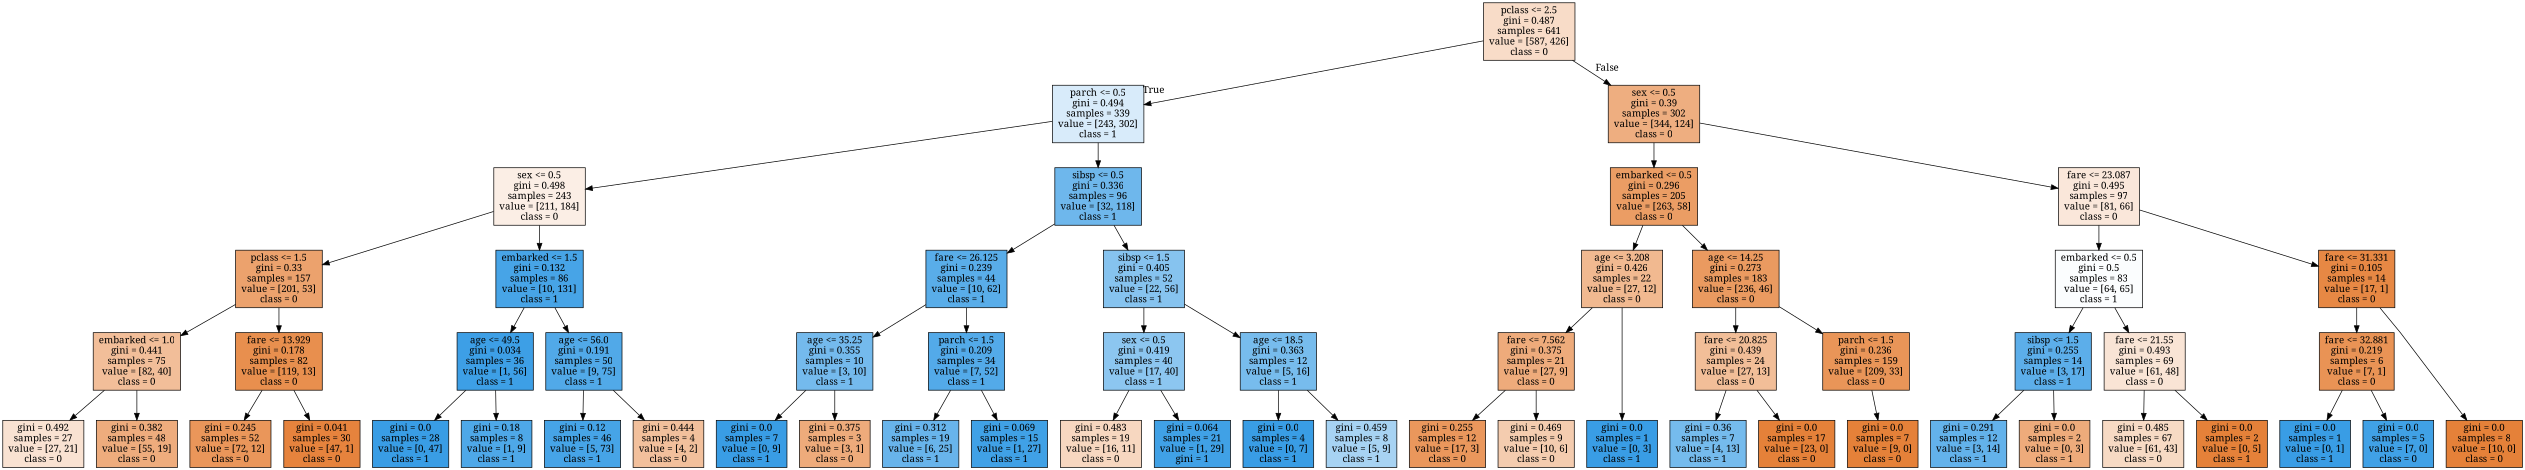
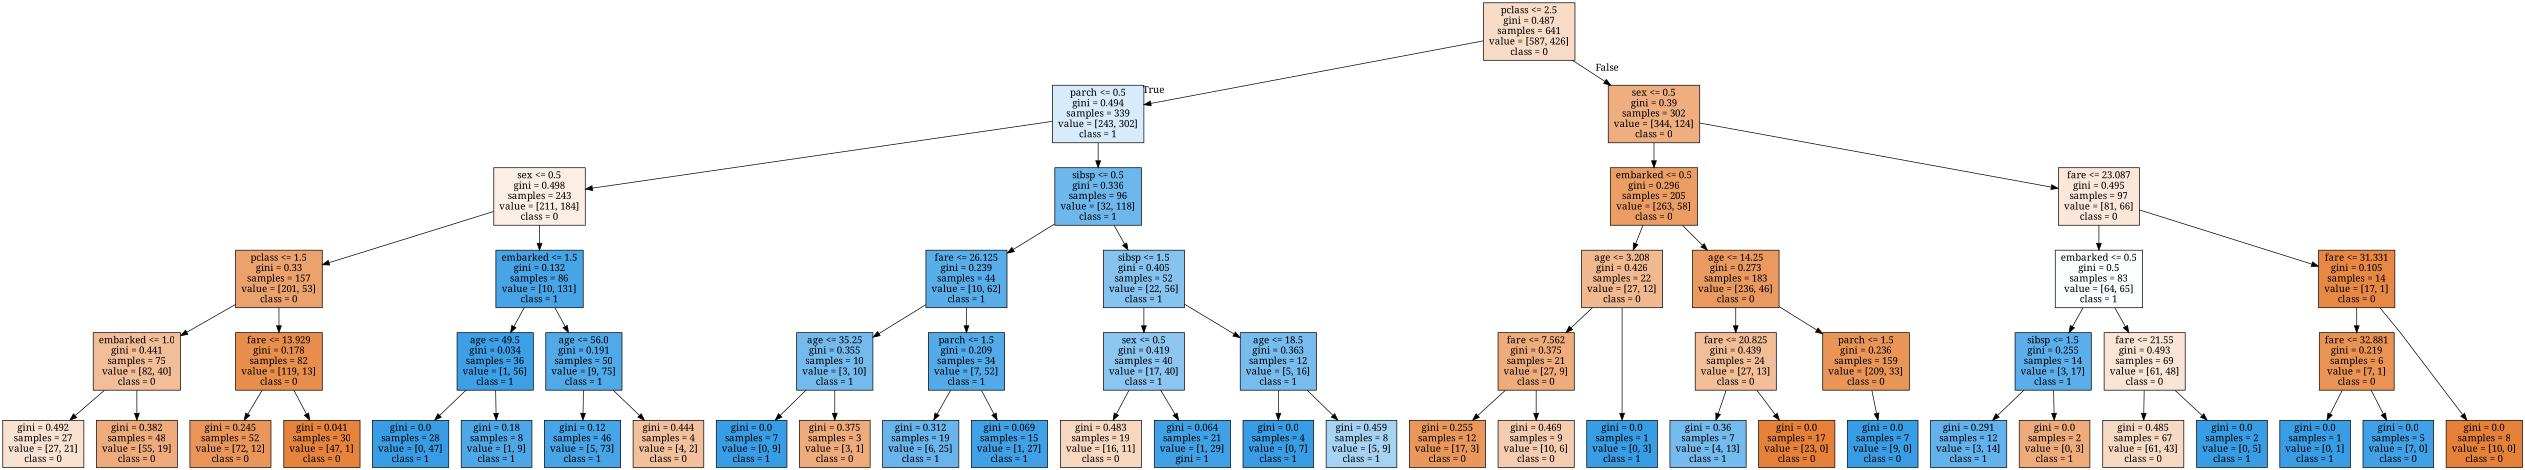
node "gini = 0.0 samples = 7 value = [9, 0] class = 0": fillcolor #e58139ff -> #399de5ff
node "gini = 0.0 samples = 2 value = [0, 5] class = 1": fillcolor #e58139ff -> #399de5ff
